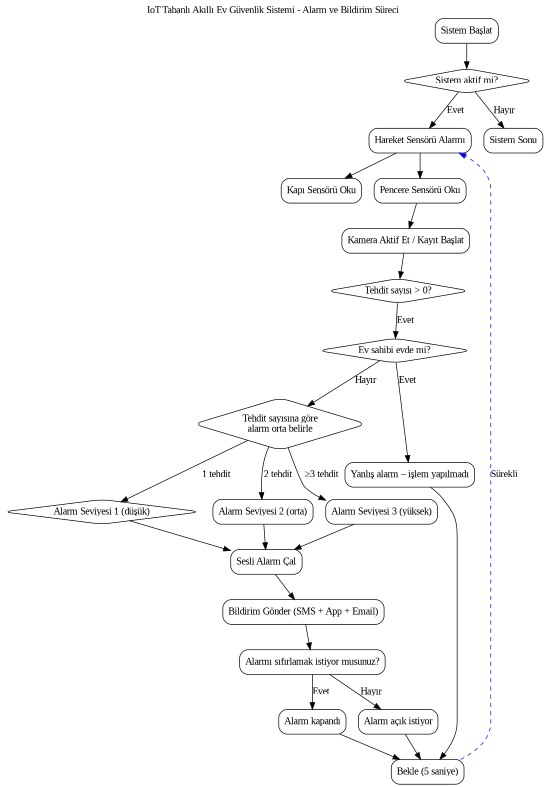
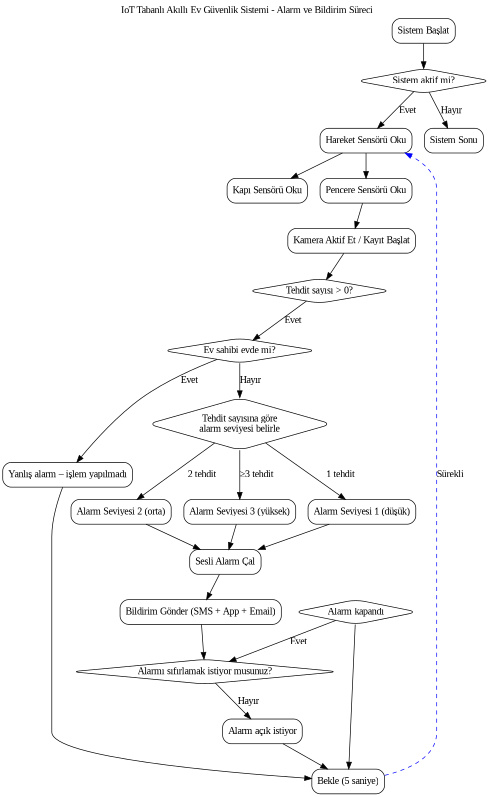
node "Hareket Sensörü Alarmı": label "Hareket Sensörü Alarmı" -> "Hareket Sensörü Oku"
node "Tehdit sayısına göre alarm orta belirle": label "Tehdit sayısına göre alarm orta belirle" -> "Tehdit sayısına göre alarm seviyesi belirle"
node "Alarm Seviyesi 1 (düşük)": shape diamond -> box
node "Alarmı sıfırlamak istiyor musunuz?": shape box -> diamond
edge "Alarmı sıfırlamak istiyor musunuz?" -> "Alarm kapandı": reversed
node "Alarm kapandı": shape box -> diamond
